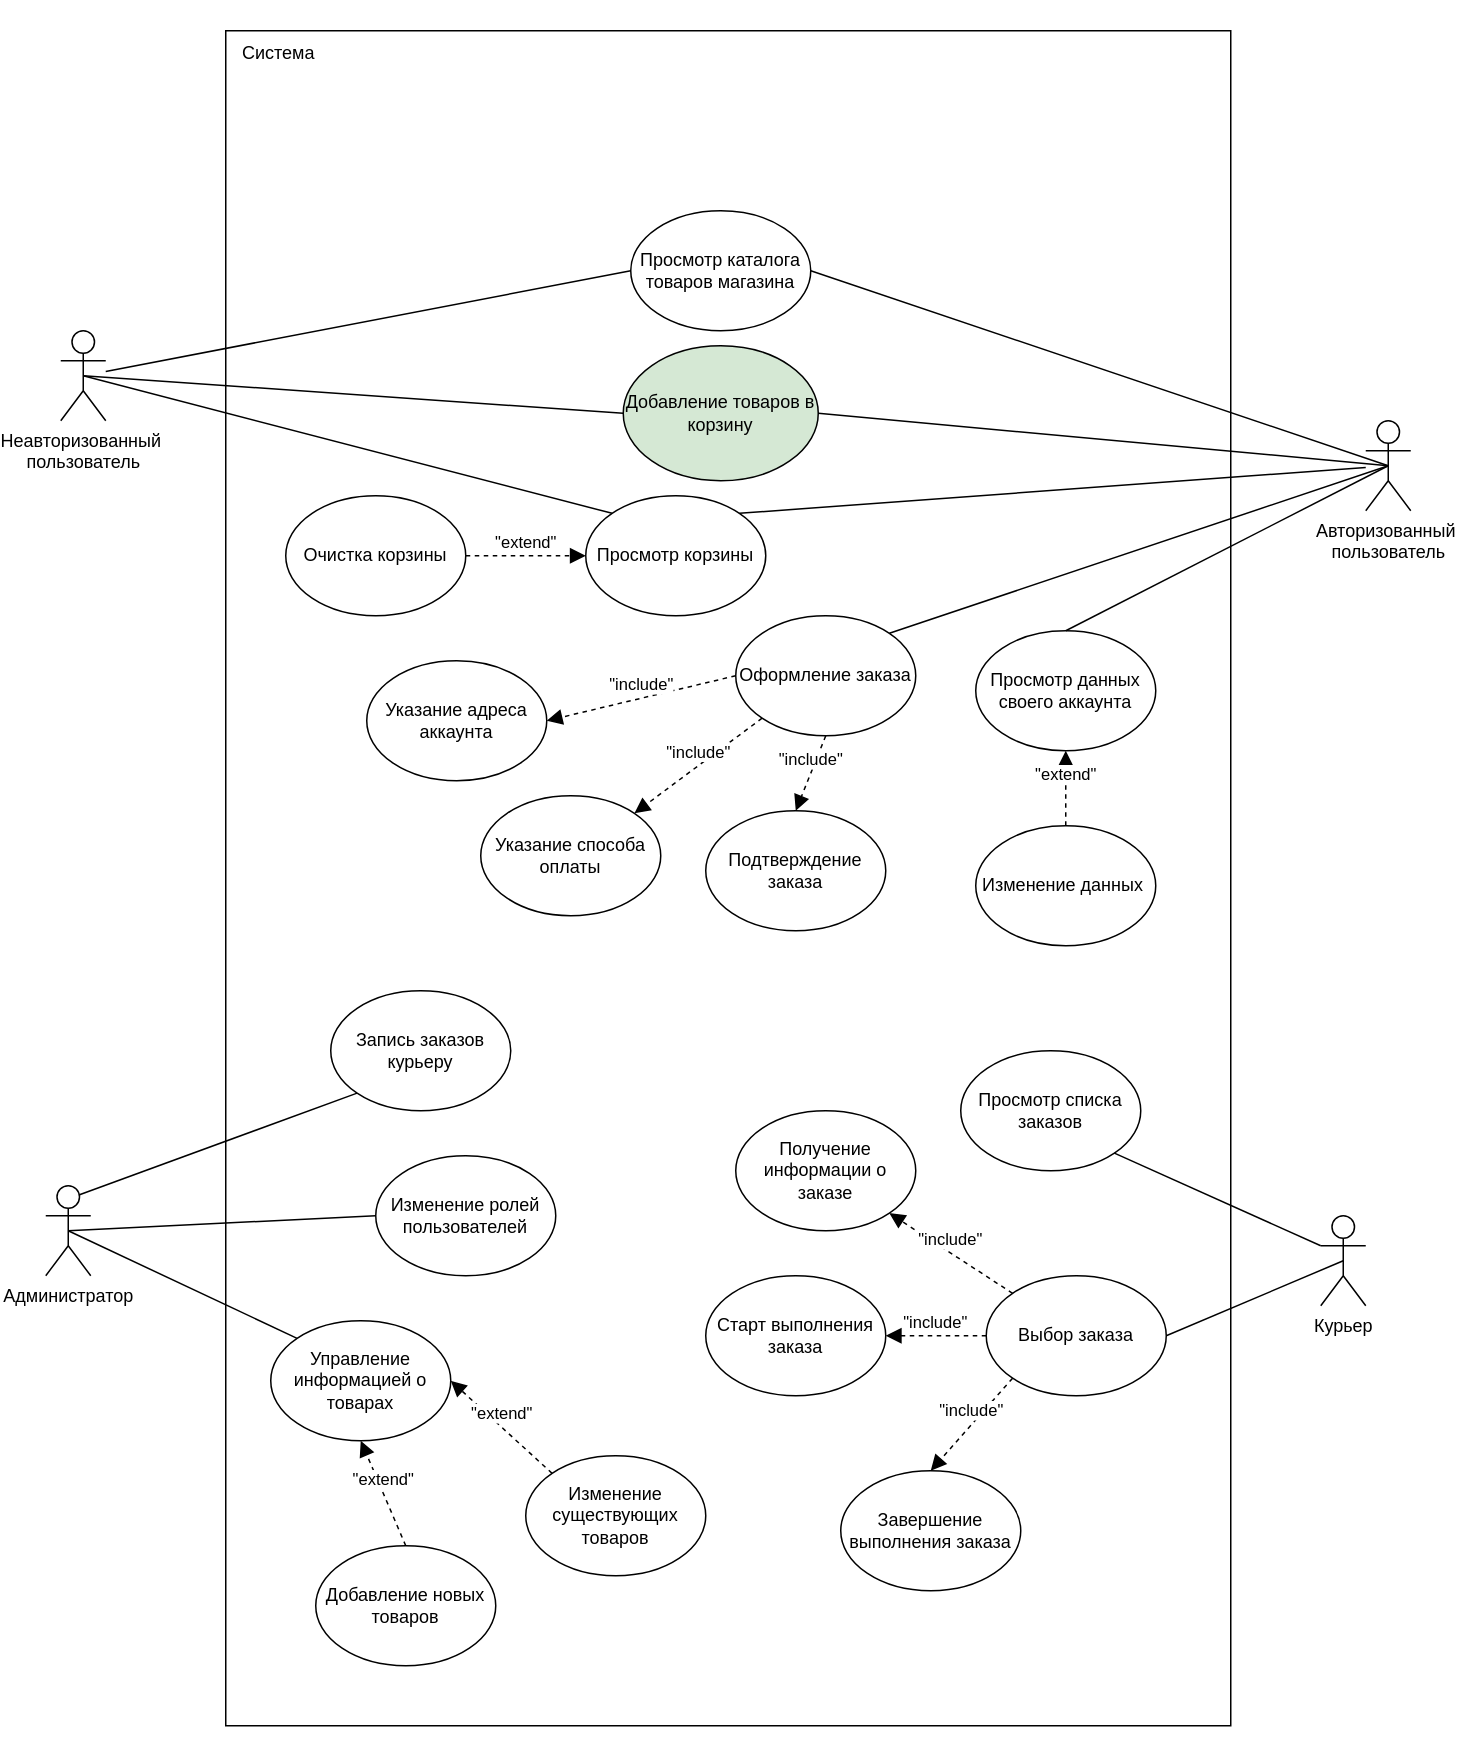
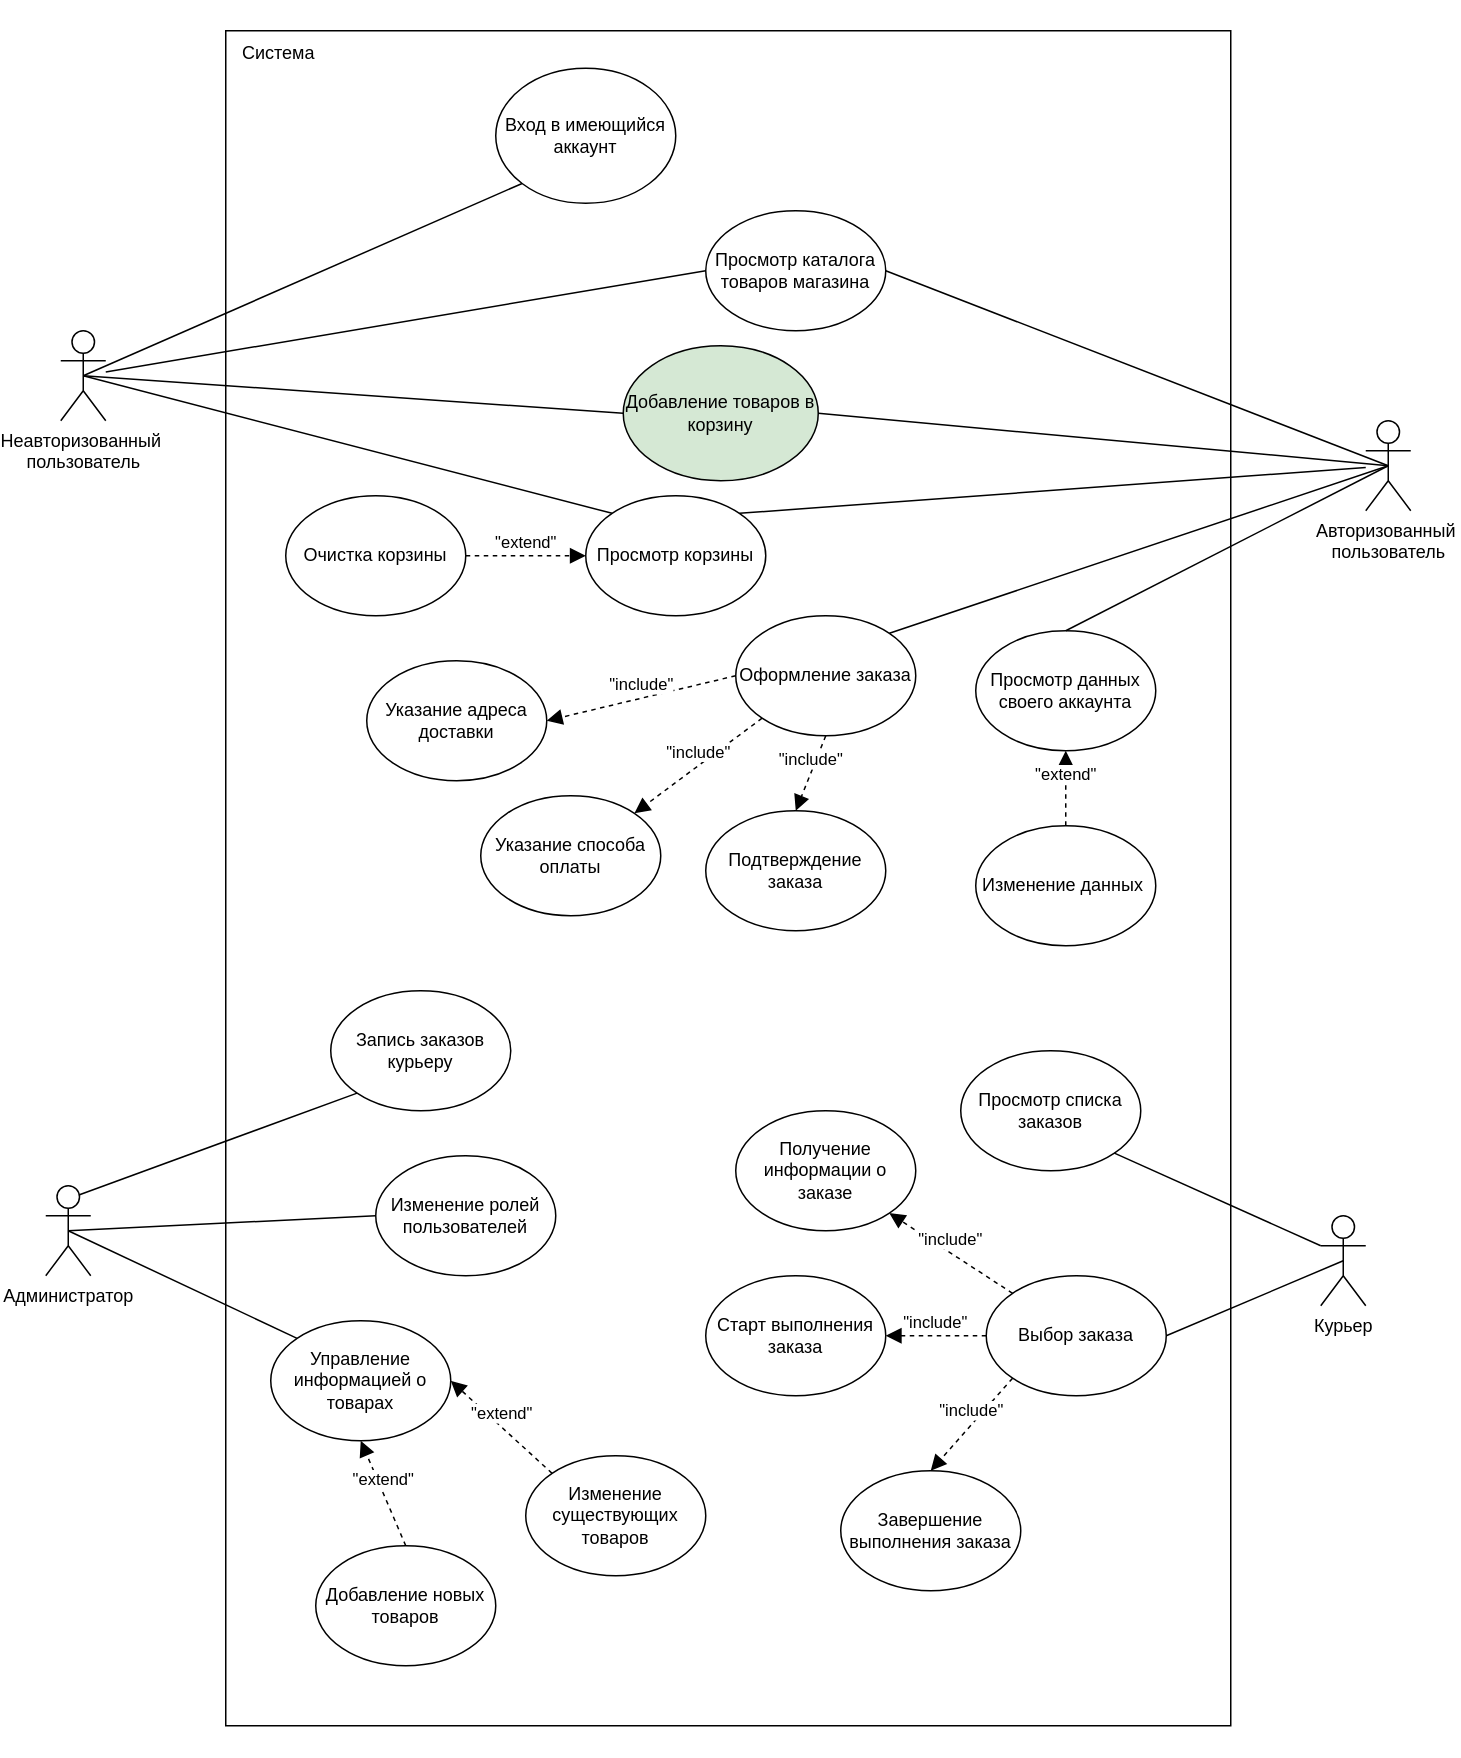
node "Вход в имеющийся аккаунт": added
node "Просмотр каталога товаров магазина": moved (721, 271) -> (796, 271)
edge "Вход в имеющийся аккаунт" -- "Неавторизованный пользователь": added
node "Указание адреса аккаунта": label "Указание адреса аккаунта" -> "Указание адреса доставки"
